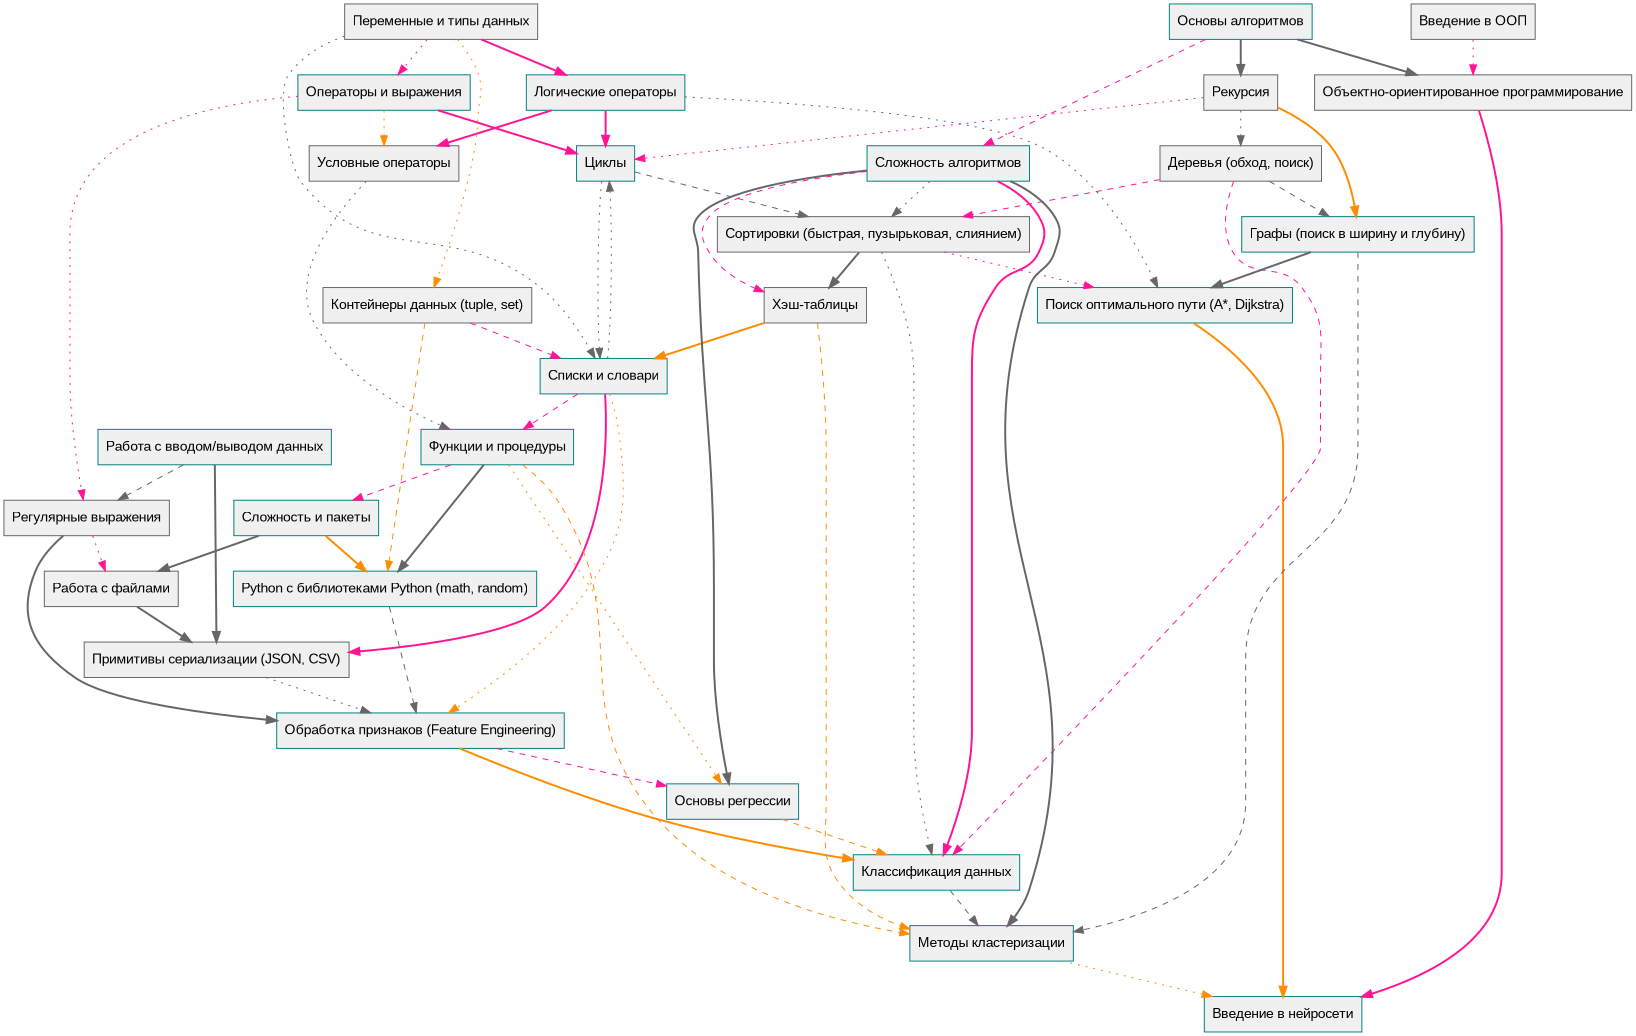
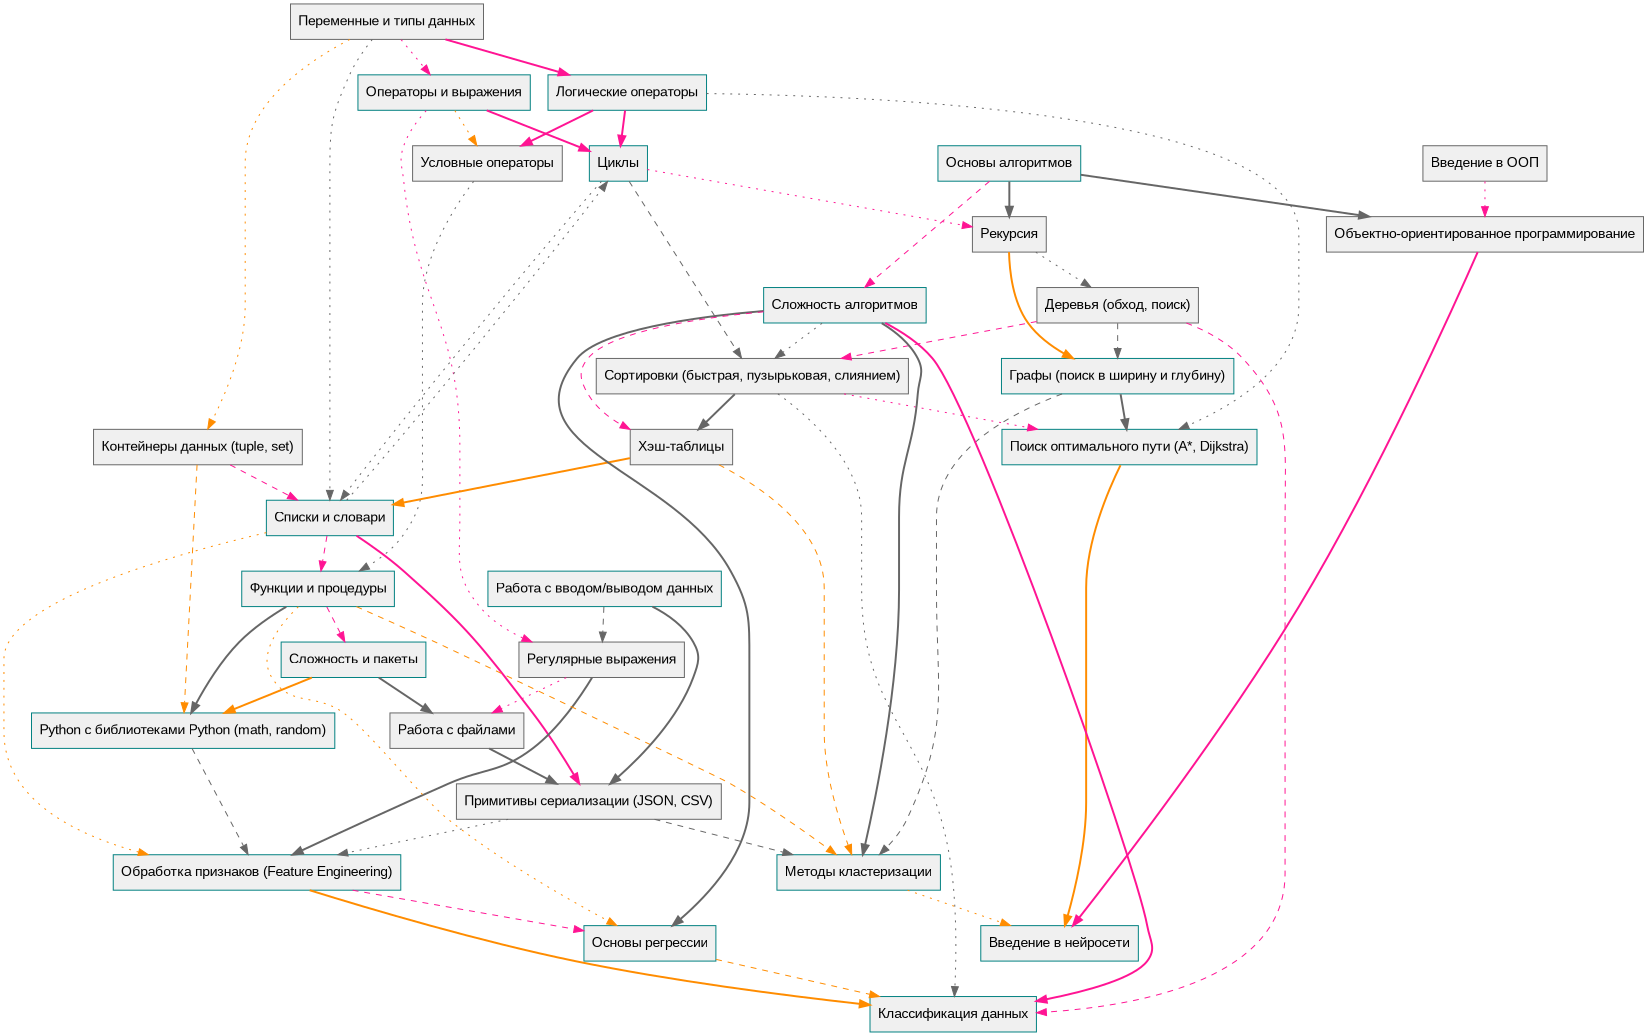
edge "Рекурсия" -> "Циклы": reversed
edge "Классификация данных" -> "Методы кластеризации": now "Примитивы сериализации (JSON, CSV)" -> "Методы кластеризации"
